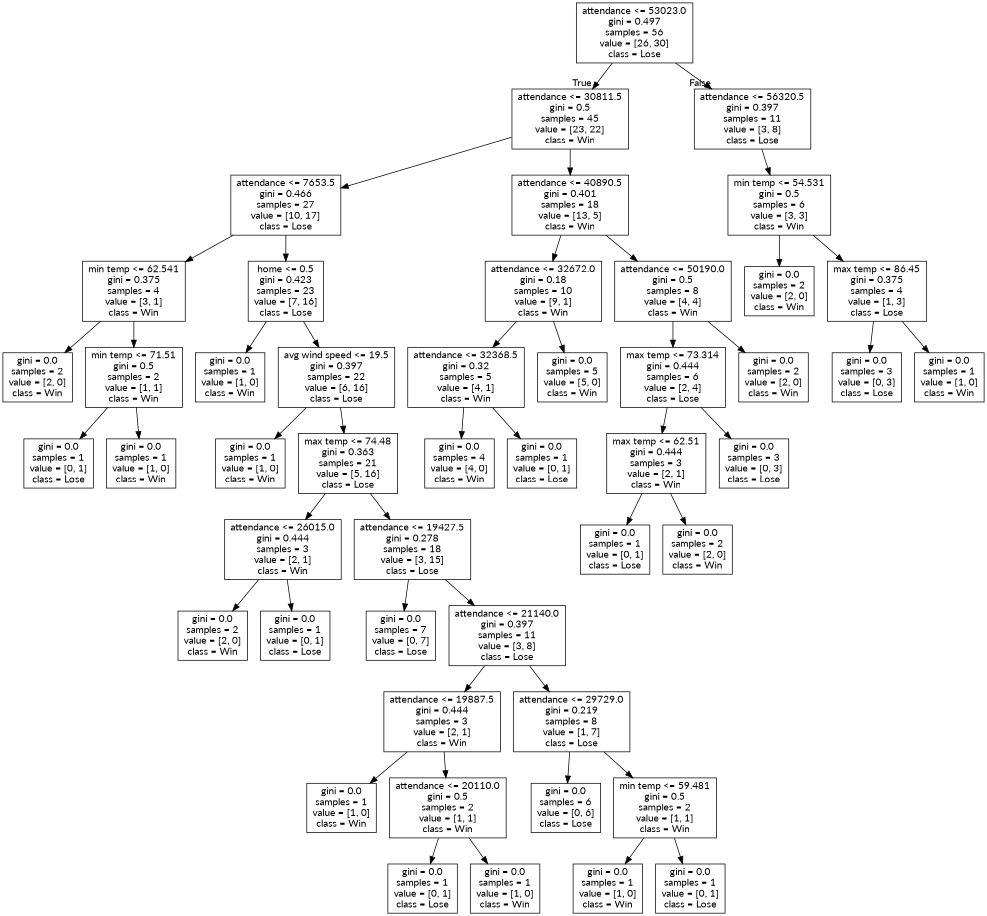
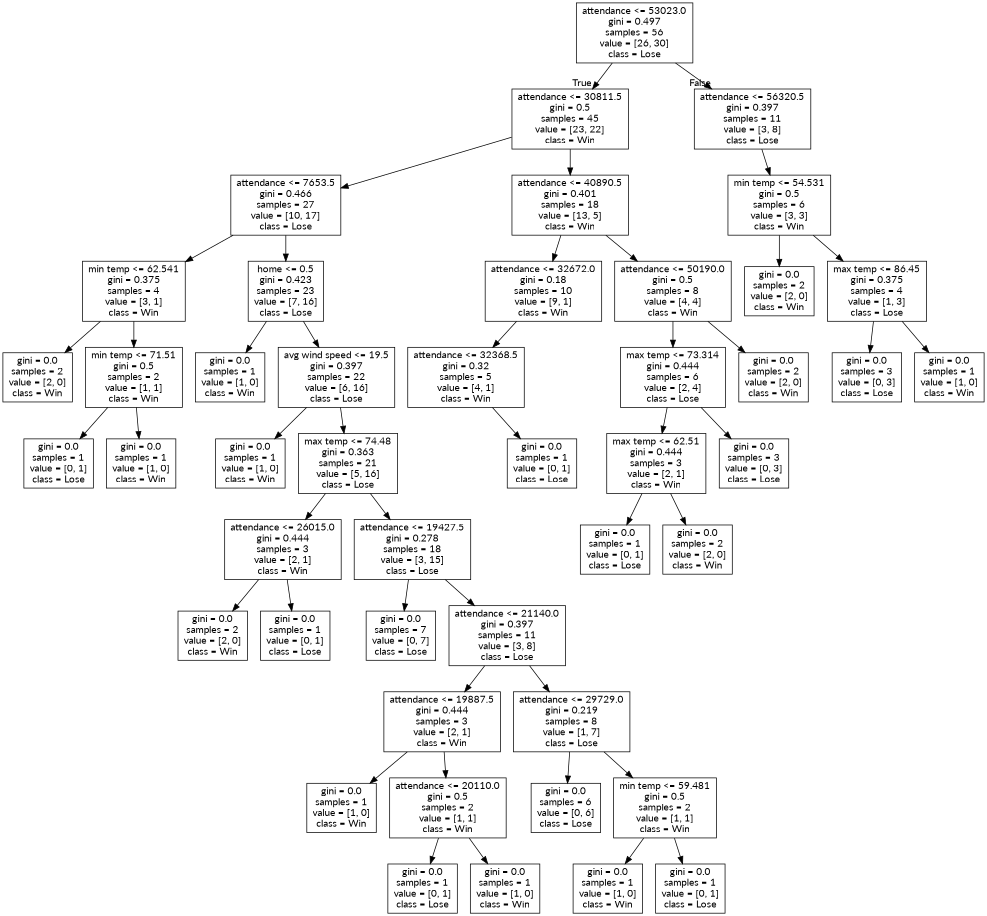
node "gini = 0.0 samples = 5 value = [5, 0] class = Win": removed
node "gini = 0.0 samples = 4 value = [4, 0] class = Win": removed
